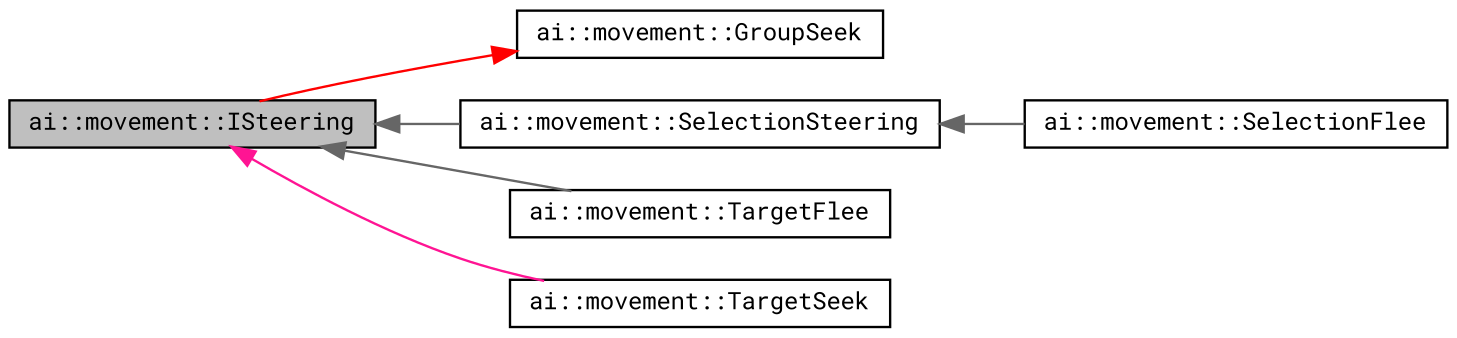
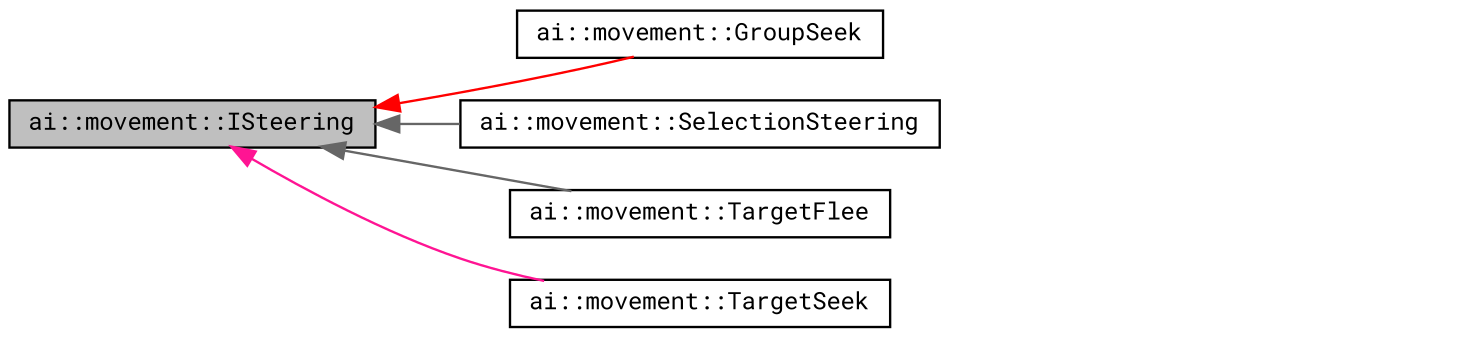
edge "ai::movement::ISteering" -> "ai::movement::GroupSeek": reversed
node "ai::movement::SelectionFlee": removed
